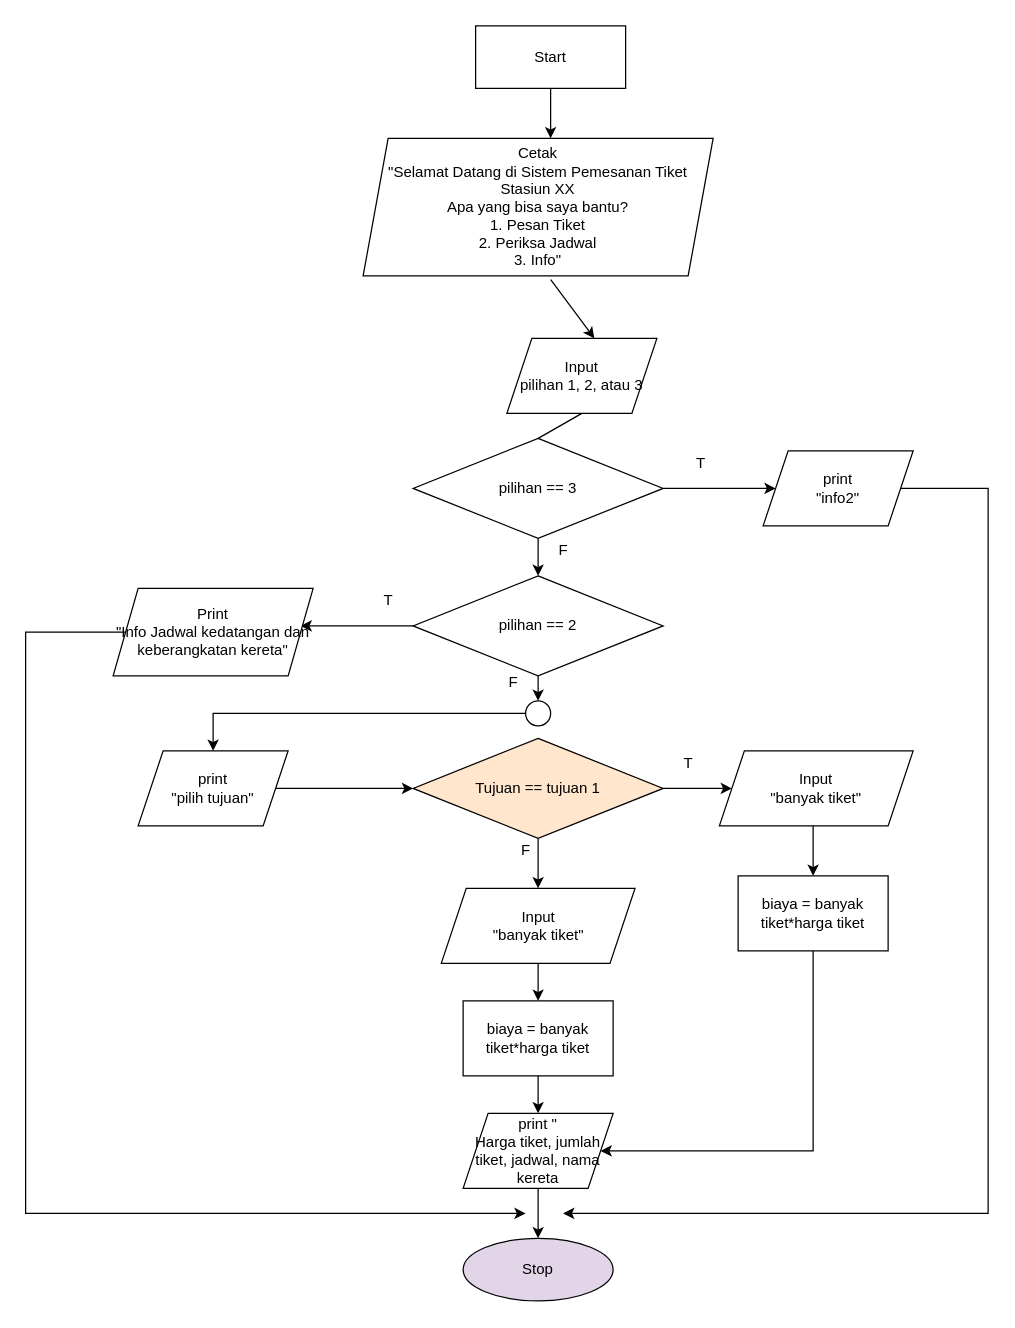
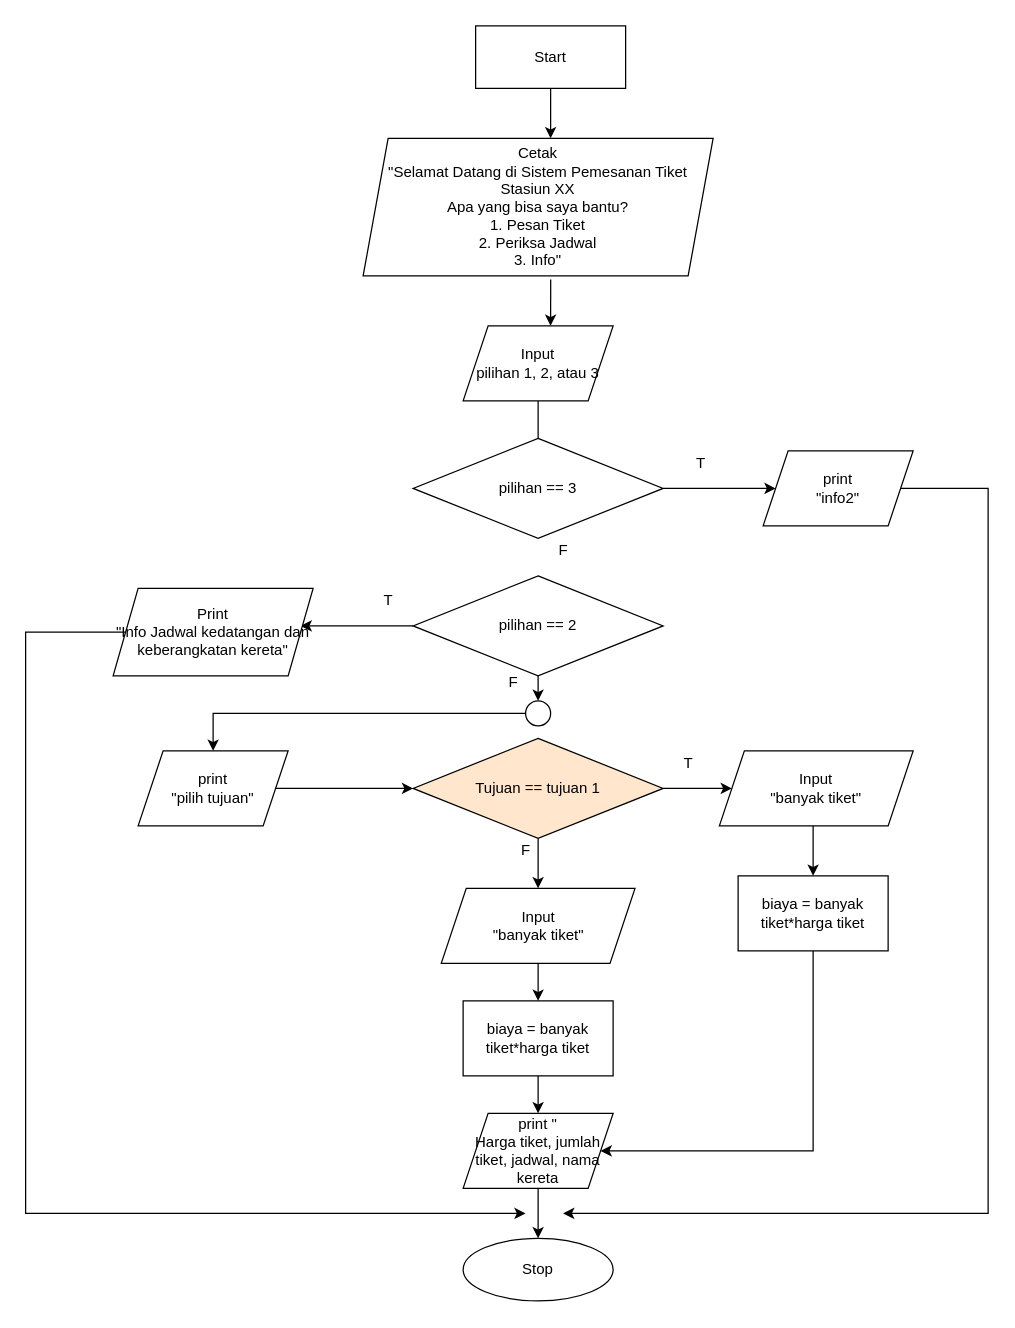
node "Input pilihan 1, 2, atau 3": moved (582, 376) -> (538, 363)
edge "pilihan == 3" -> "pilihan == 2": removed
node "Stop": fillcolor #e1d5e7 -> #ffffff
